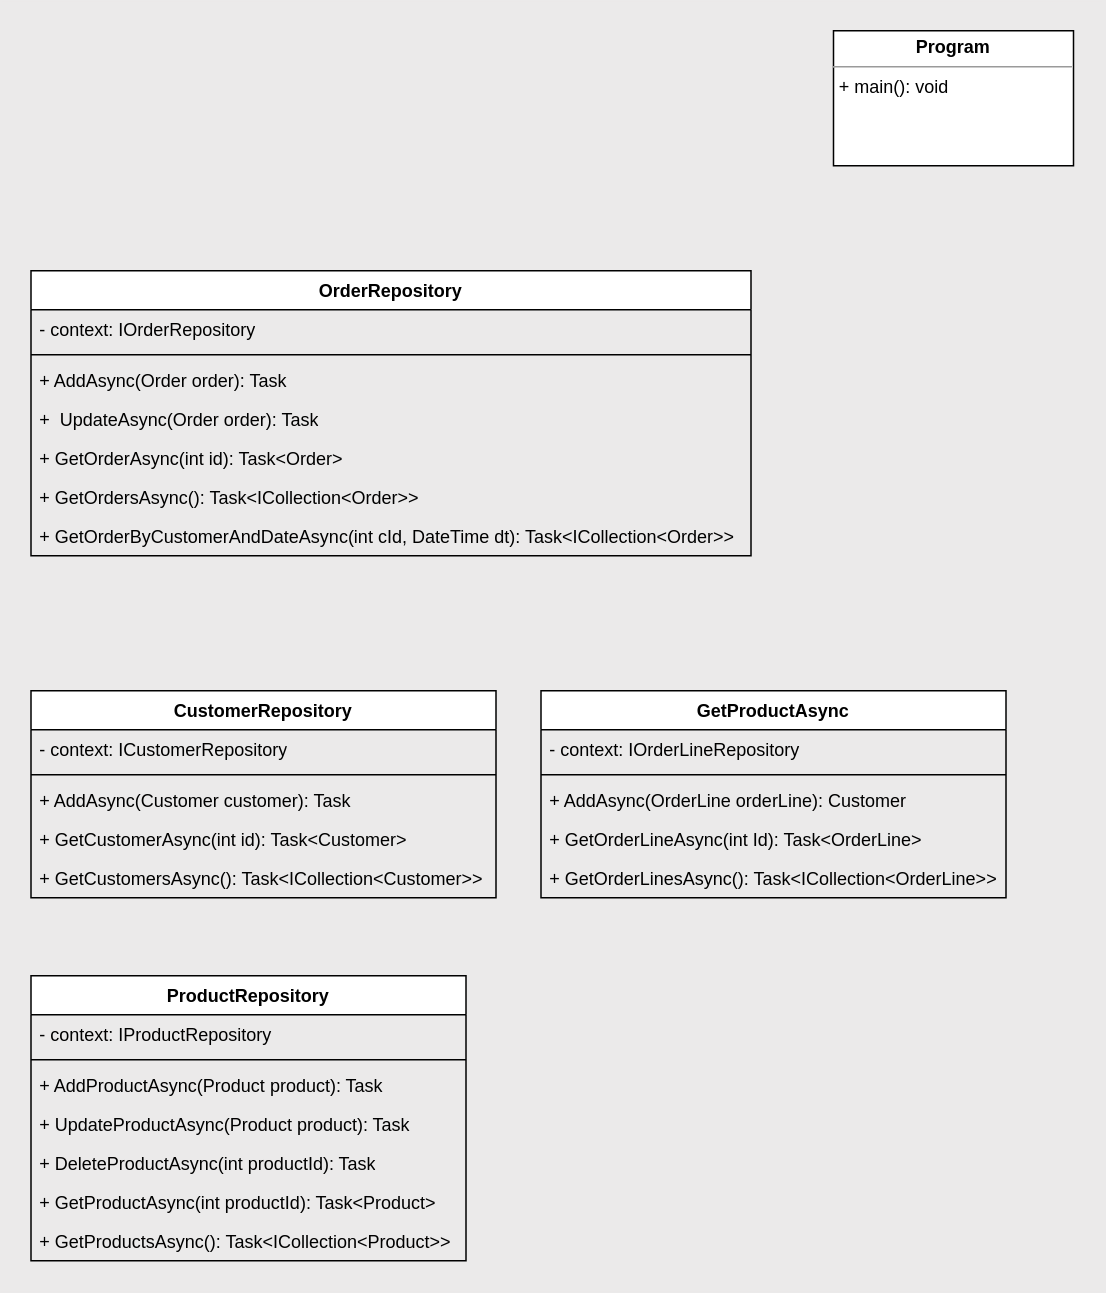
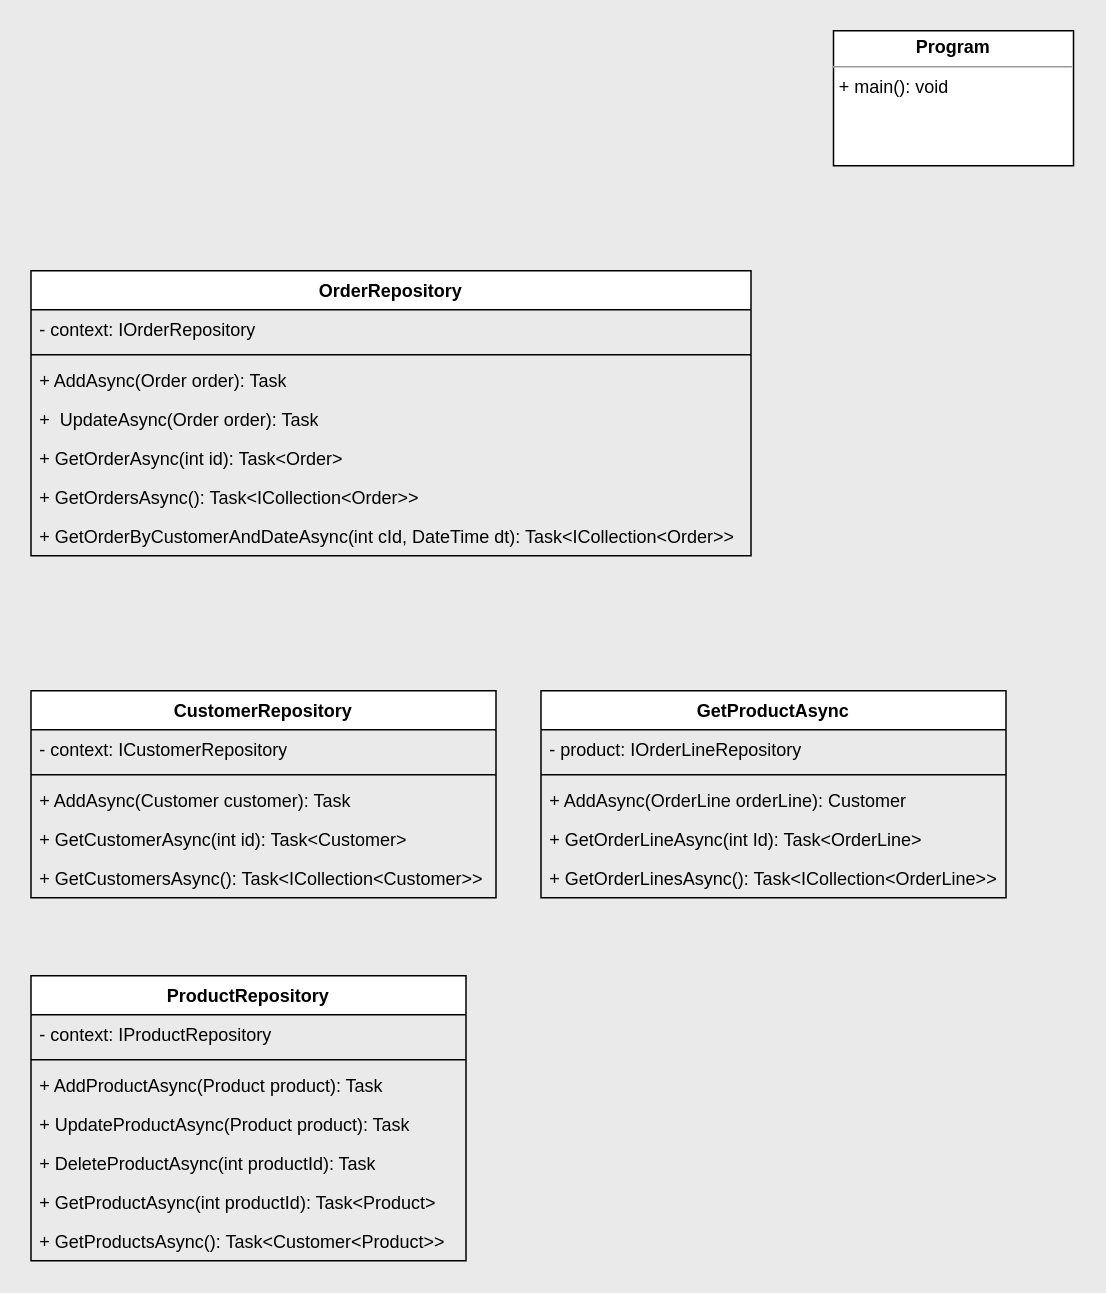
node "- context: IOrderLineRepository": label "- context: IOrderLineRepository" -> "- product: IOrderLineRepository"
node "+ GetProductsAsync(): Task<ICollection<Product>>": label "+ GetProductsAsync(): Task<ICollection<Product>>" -> "+ GetProductsAsync(): Task<Customer<Product>>"
